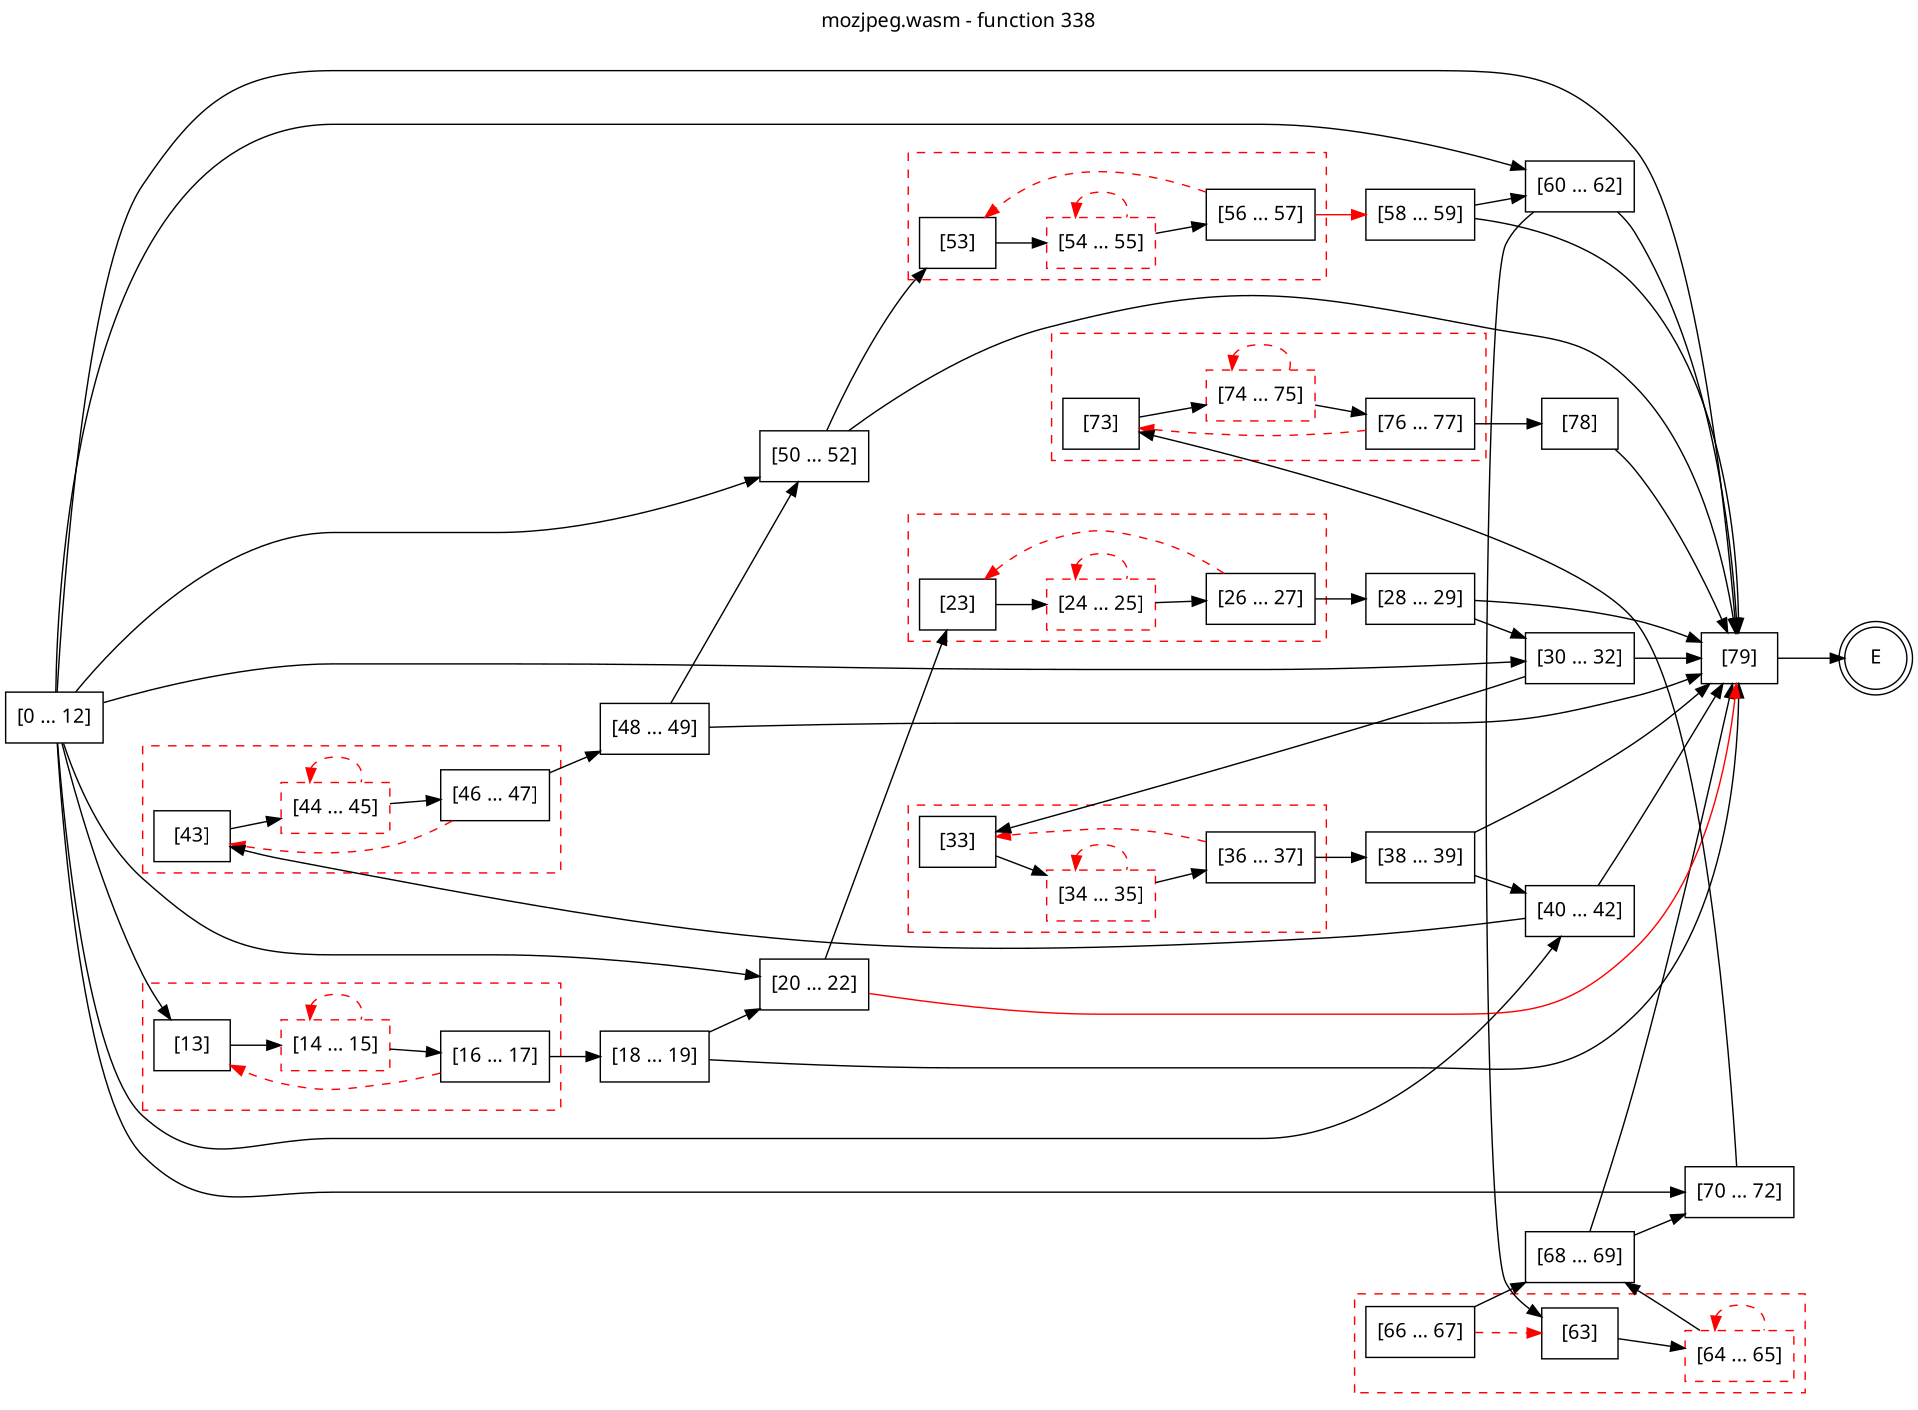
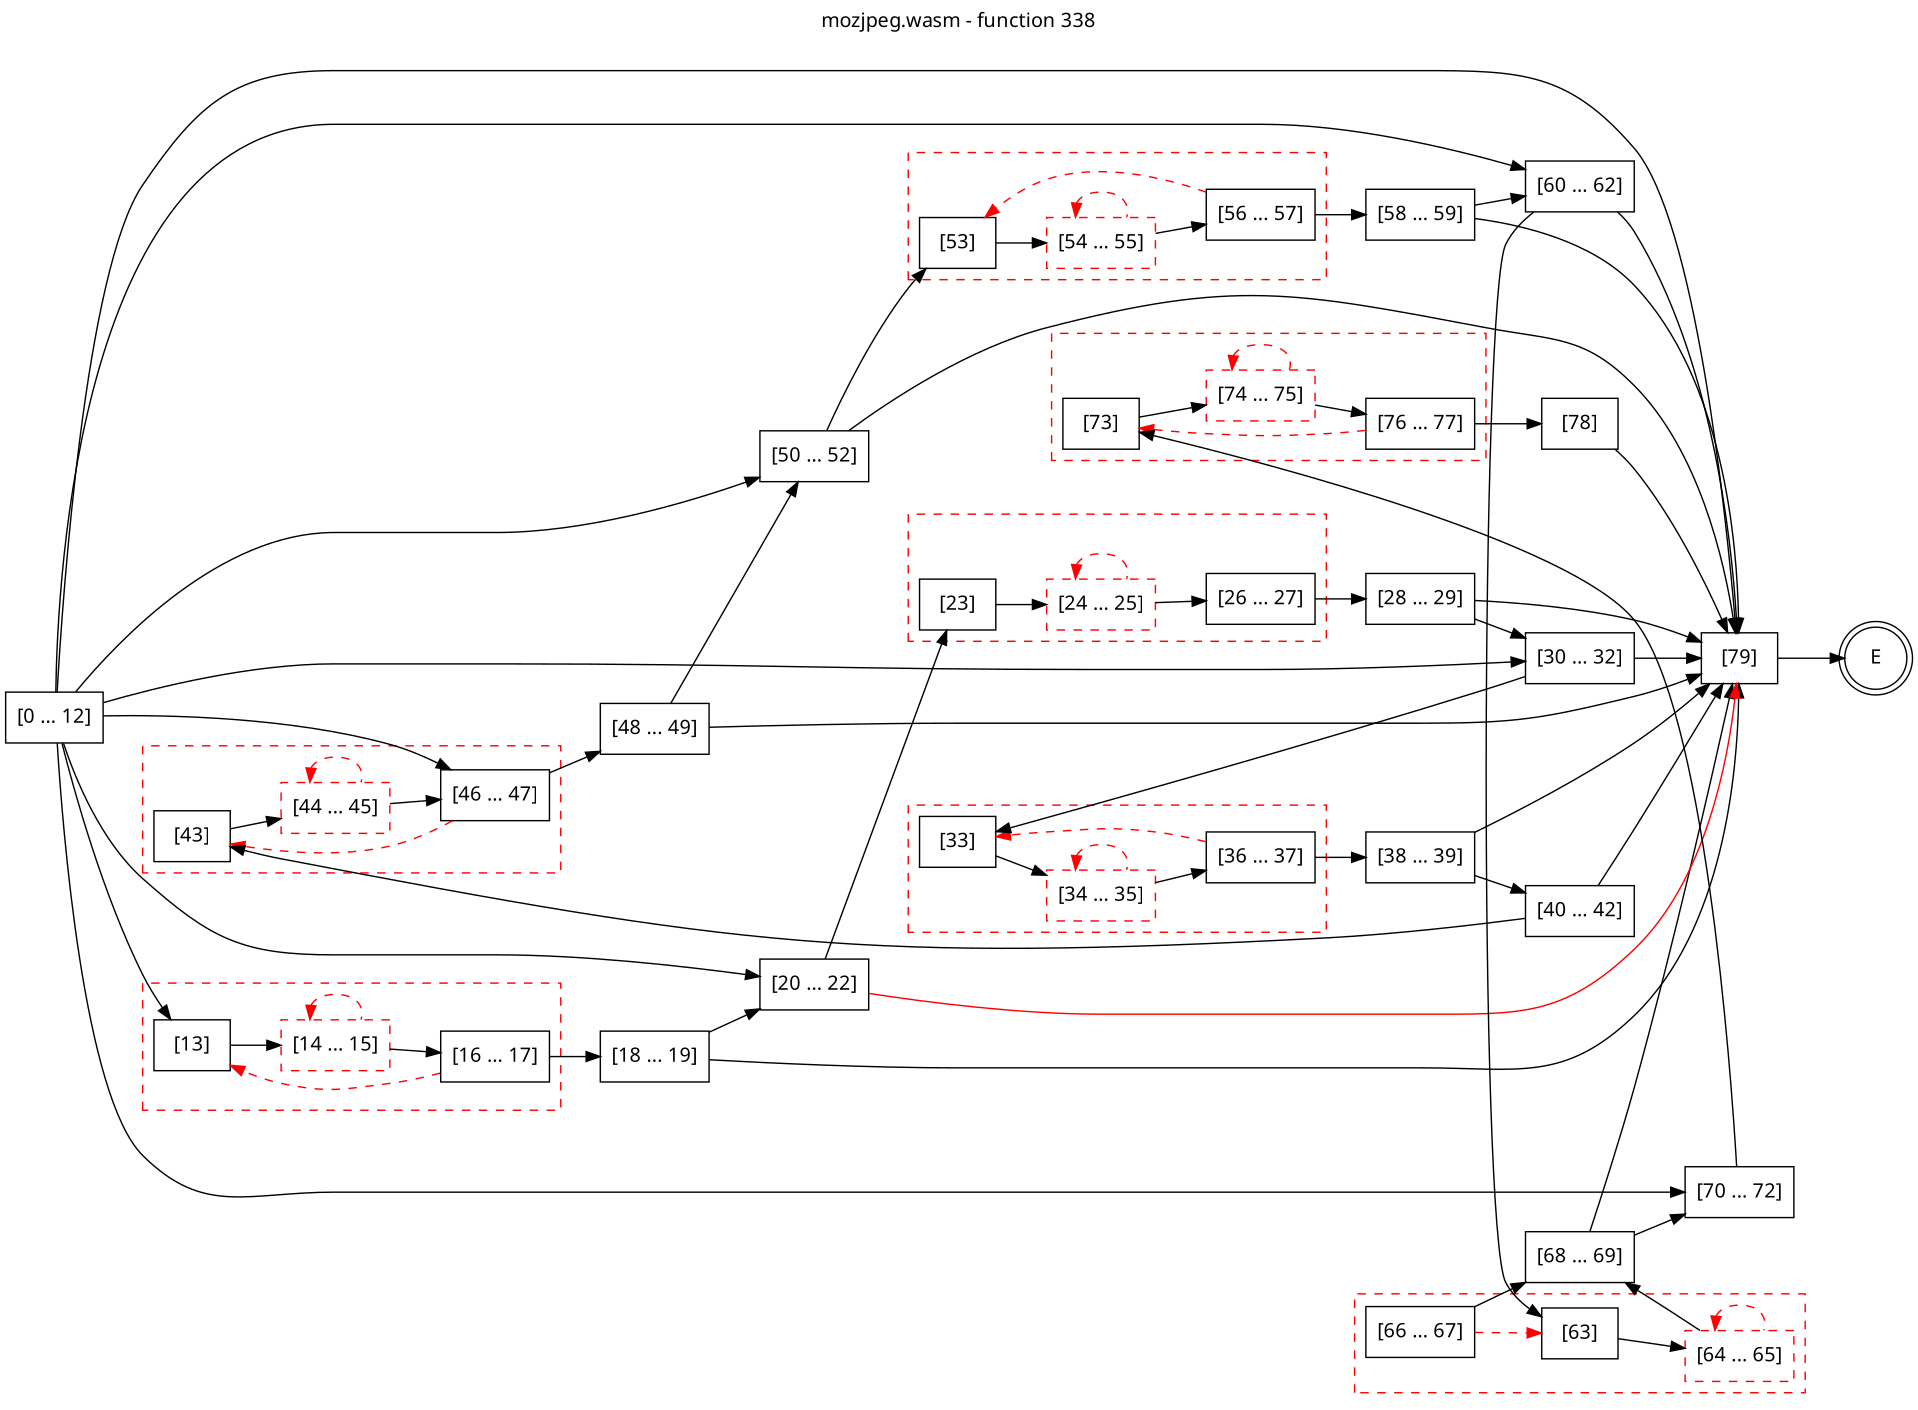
edge "[56 ... 57]" -> "[58 ... 59]": color red -> black
edge "[26 ... 27]" -> "[23]": removed
edge "[0 ... 12]" -> "[40 ... 42]": now "[0 ... 12]" -> "[46 ... 47]"
